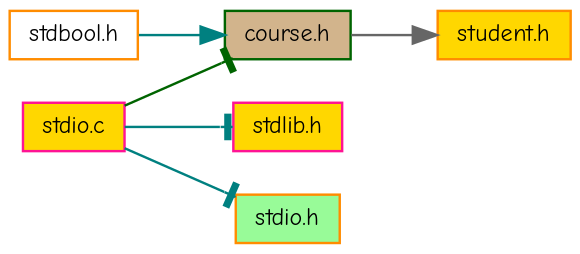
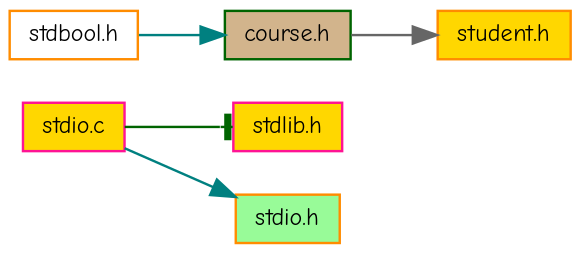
edge "stdio.c" -> "course.h": removed
edge "stdio.c" -> "stdlib.h": color teal -> darkgreen
edge "stdio.c" -> "stdio.h": arrowhead tee -> normal
